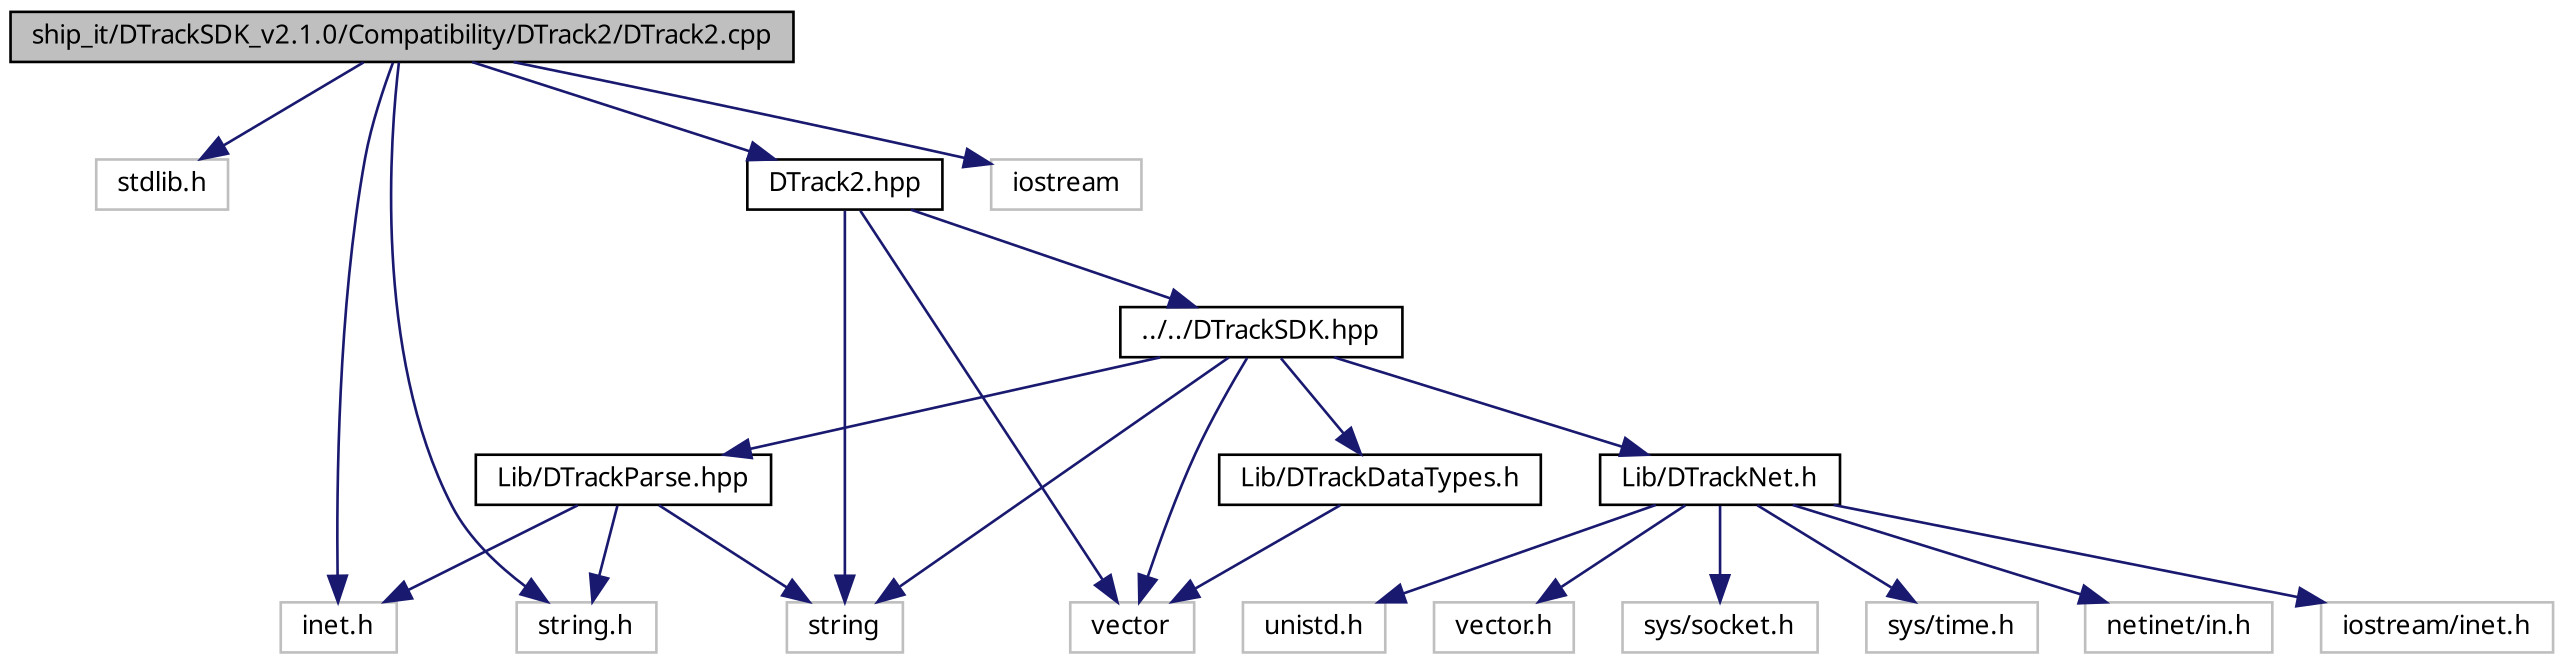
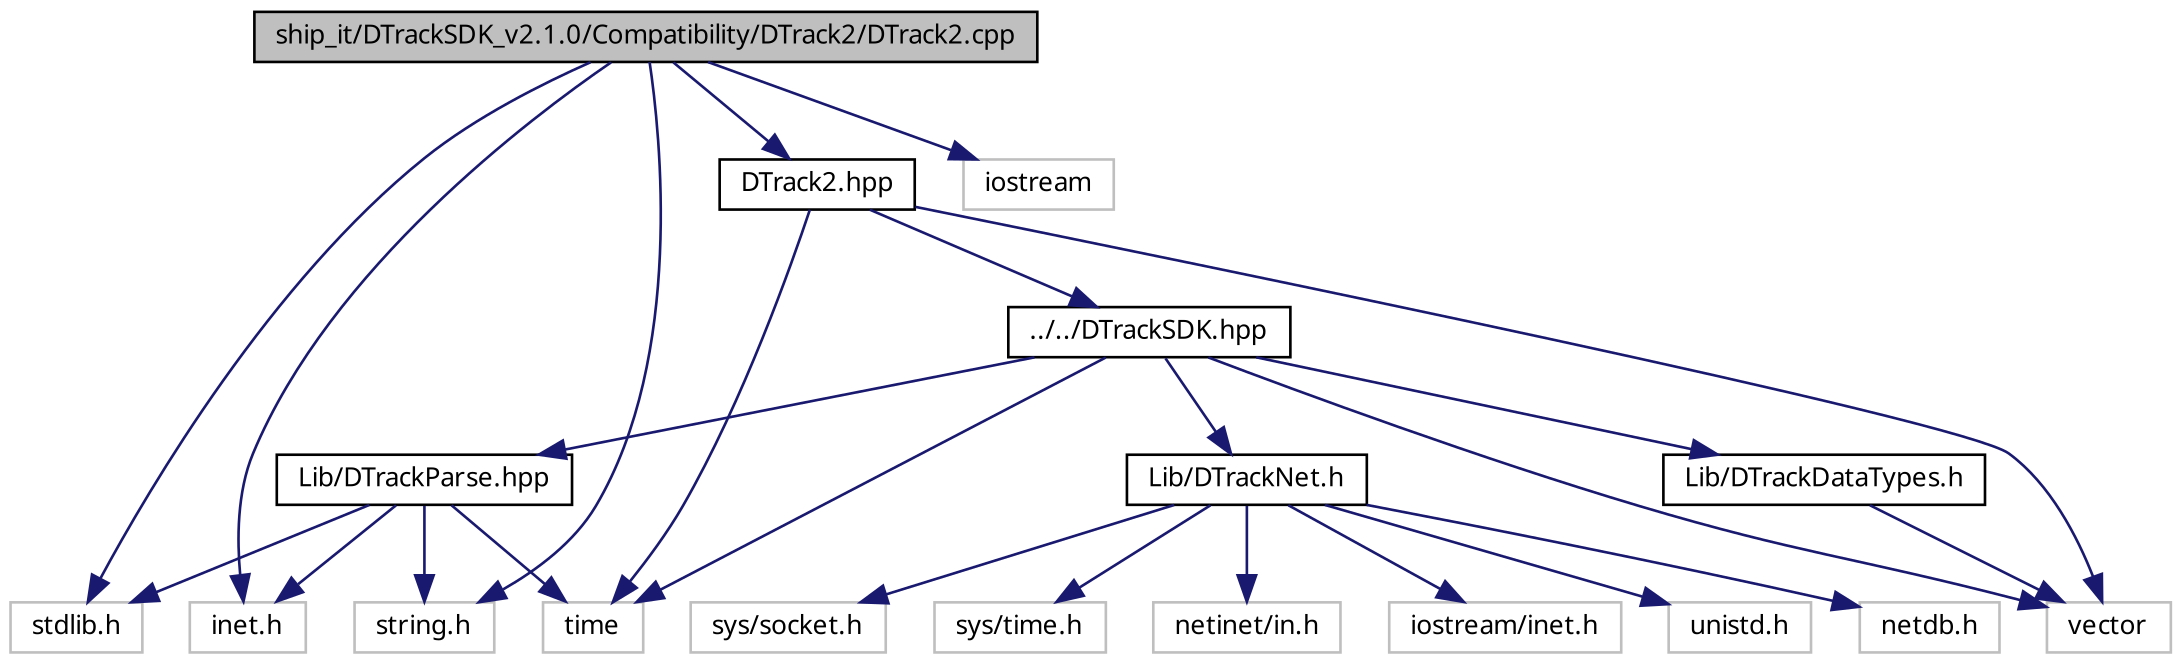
edge "Lib/DTrackParse.hpp" -> "stdlib.h": added
node "string": label "string" -> "time"
node "vector.h": label "vector.h" -> "netdb.h"
